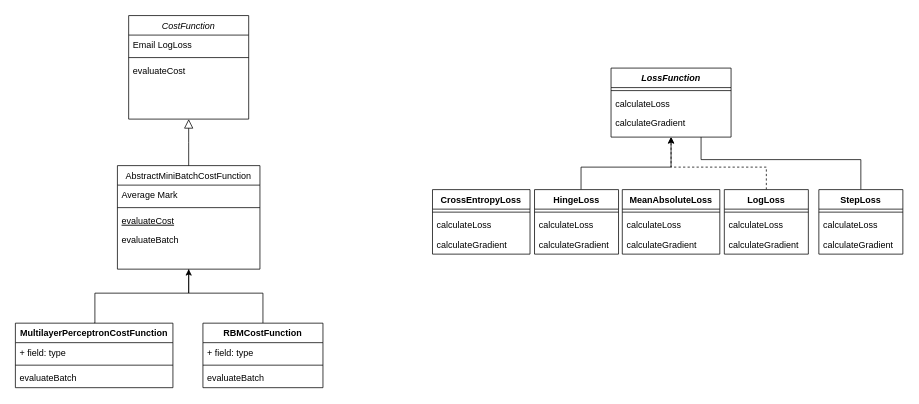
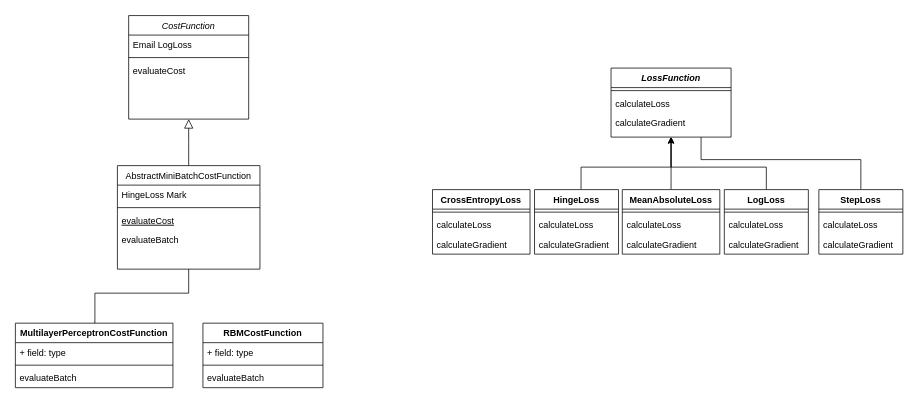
edge "LogLoss" -> "LossFunction": style dashed -> solid
edge "MeanAbsoluteLoss" -> "LossFunction": added
node "Average Mark": label "Average Mark" -> "HingeLoss Mark"
edge "RBMCostFunction" -> "AbstractMiniBatchCostFunction": removed
